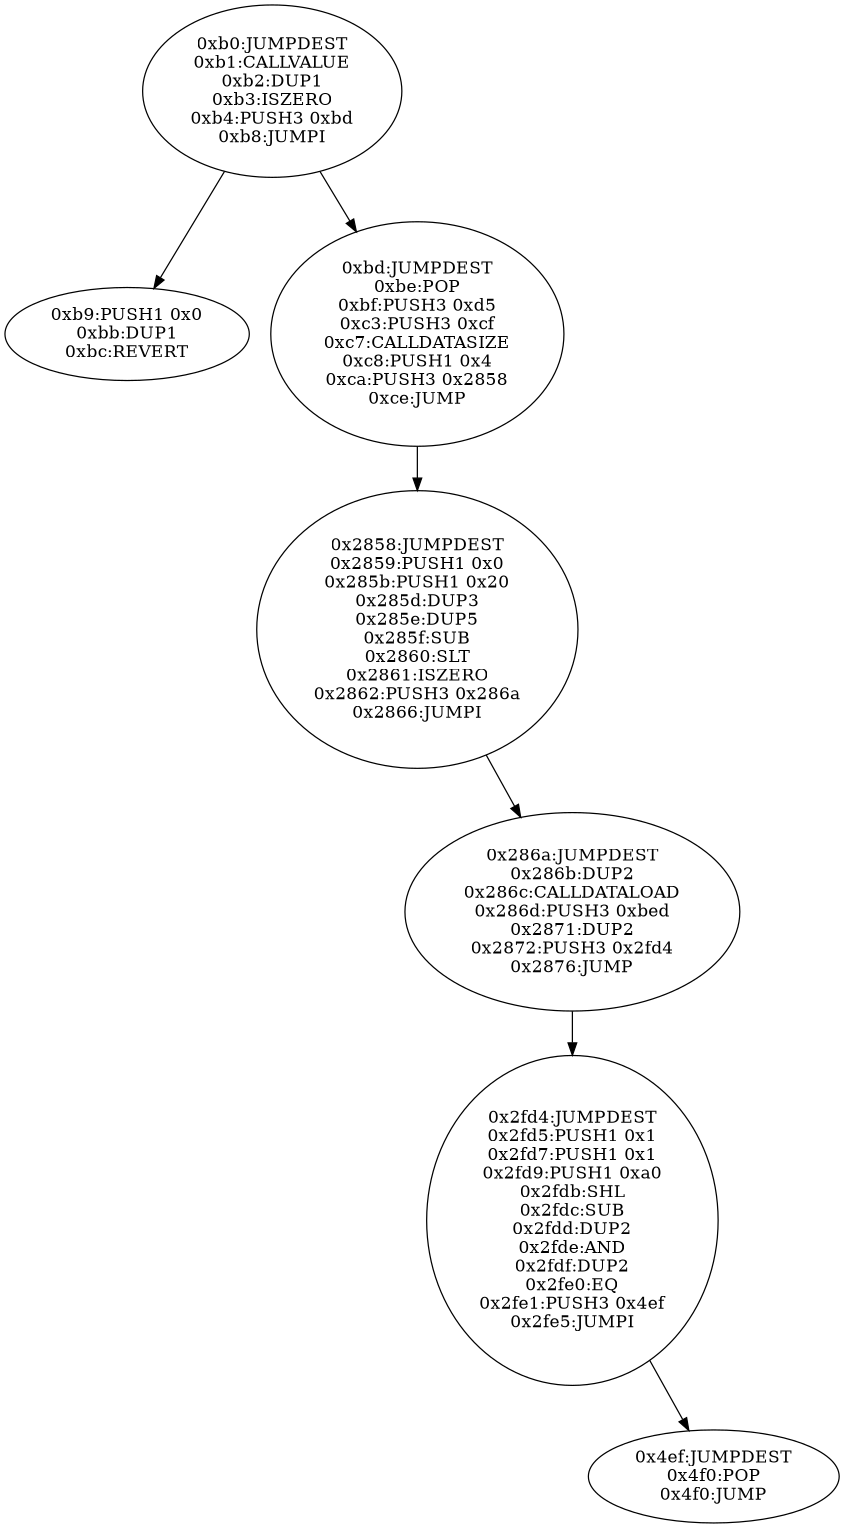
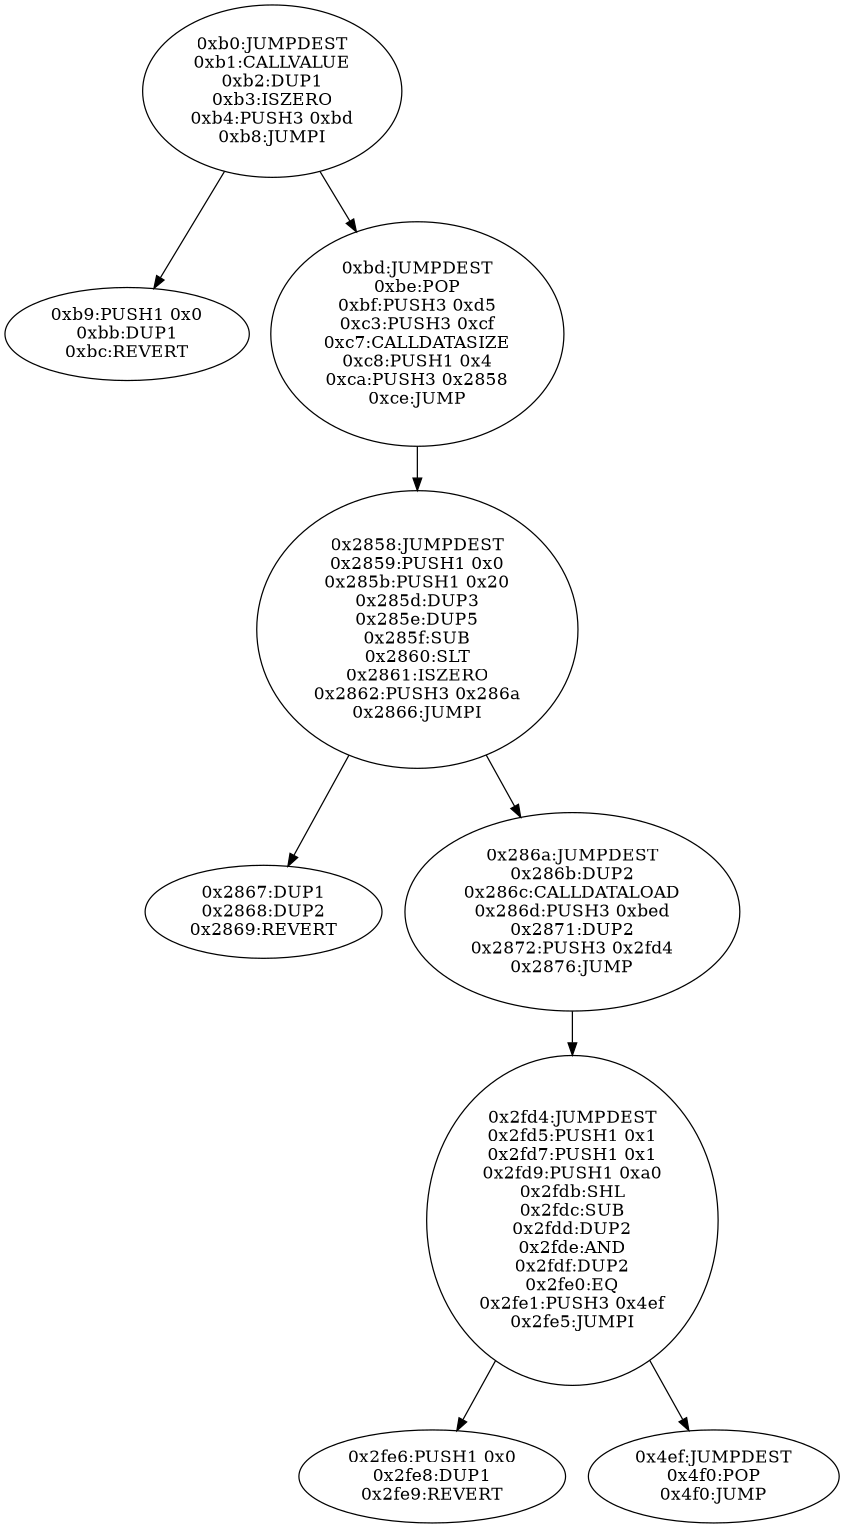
node "0x2867:DUP1 0x2868:DUP2 0x2869:REVERT": added
node "0x2fe6:PUSH1 0x0 0x2fe8:DUP1 0x2fe9:REVERT": added
